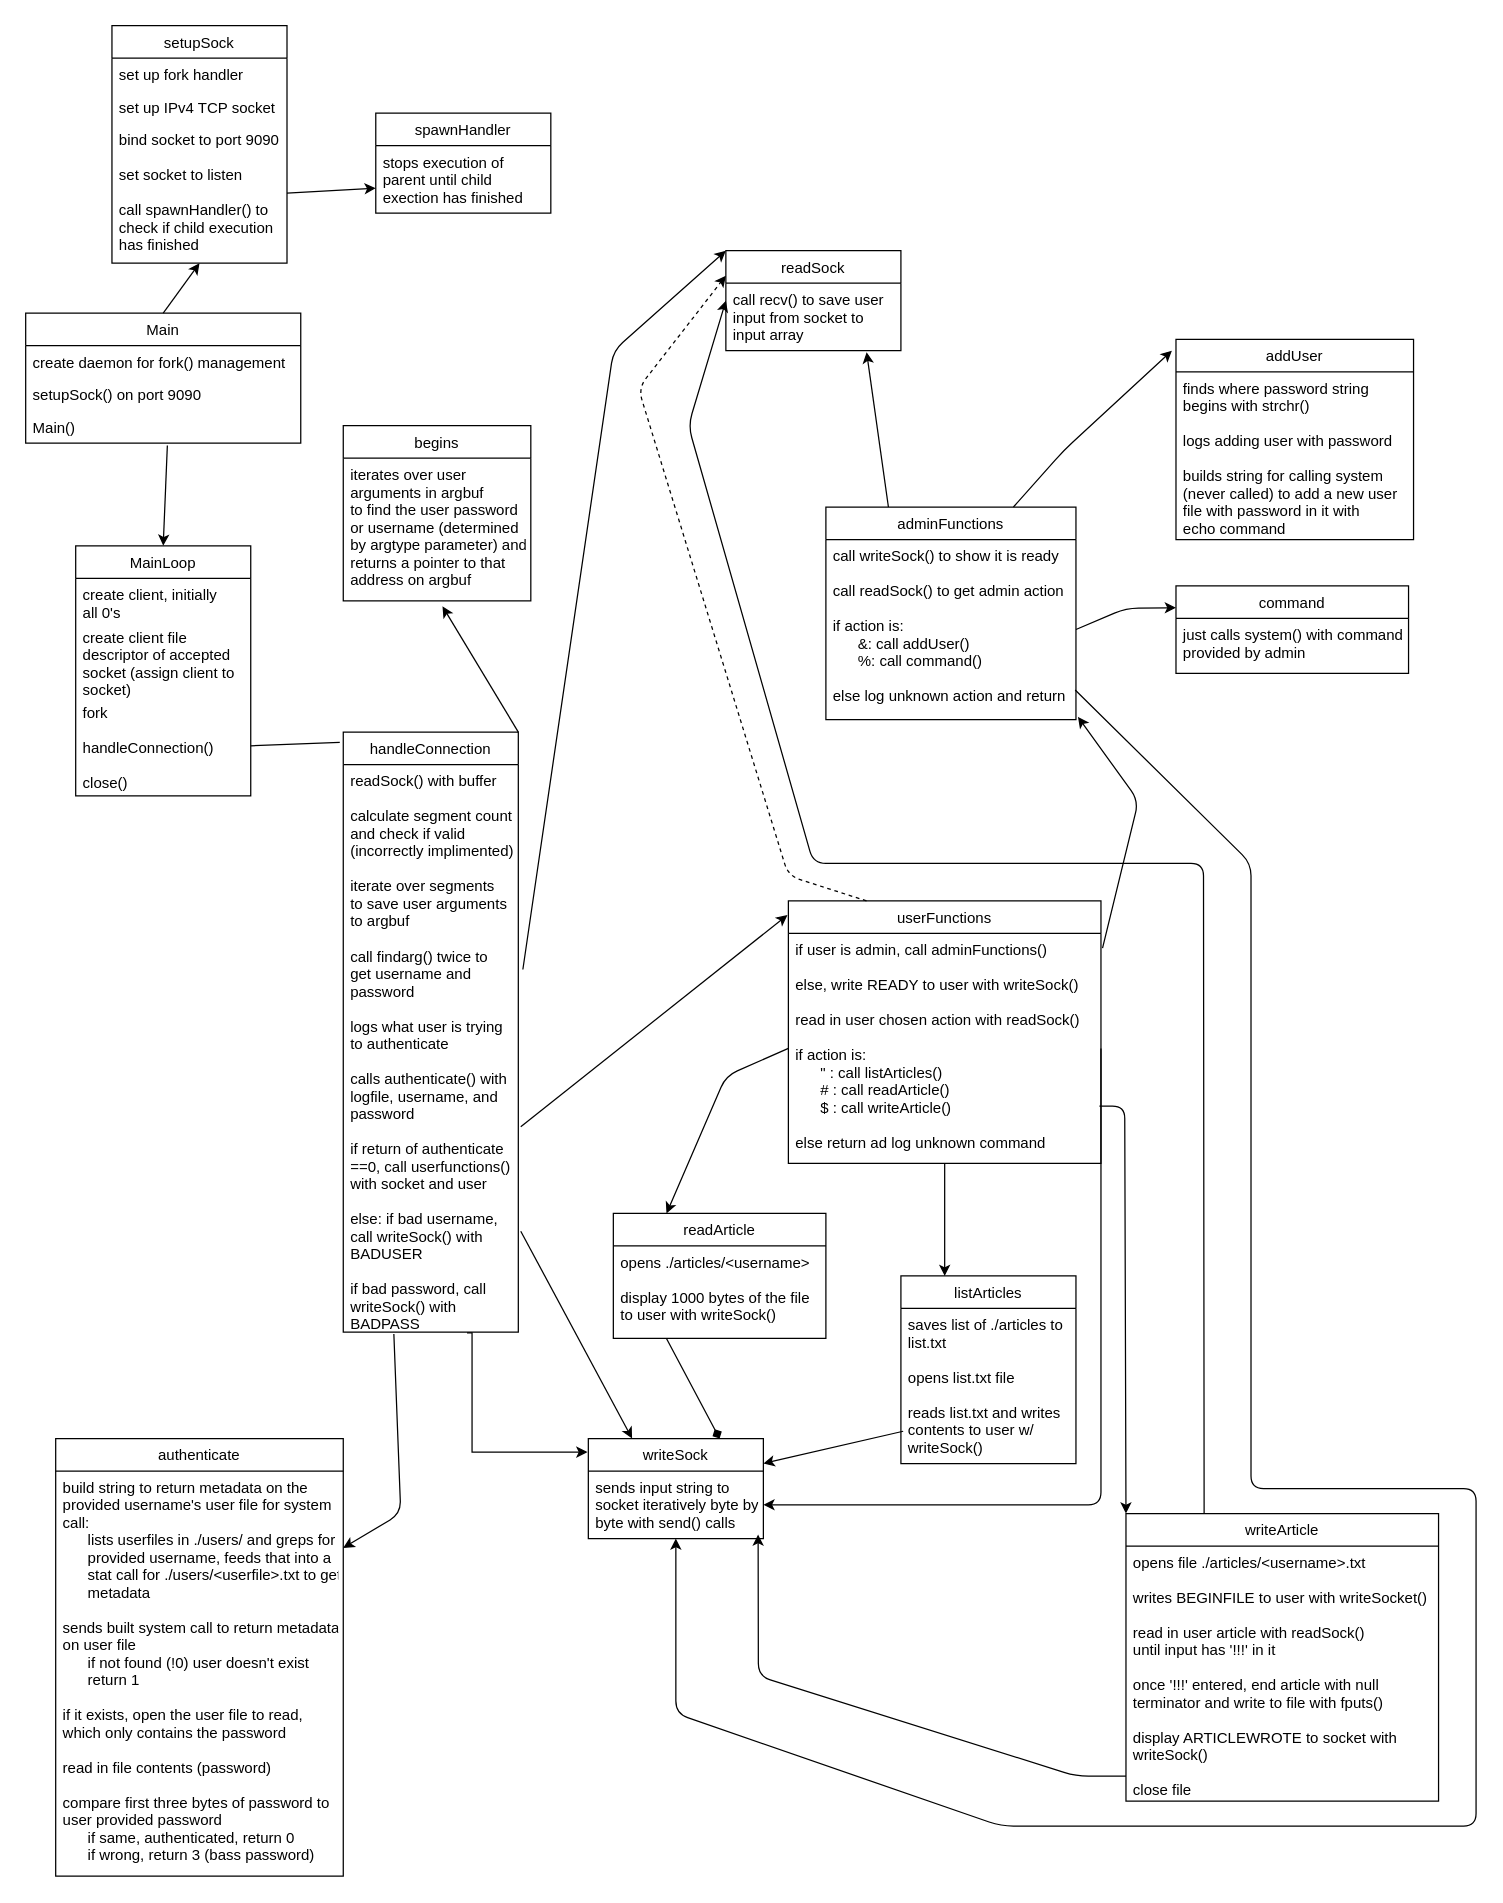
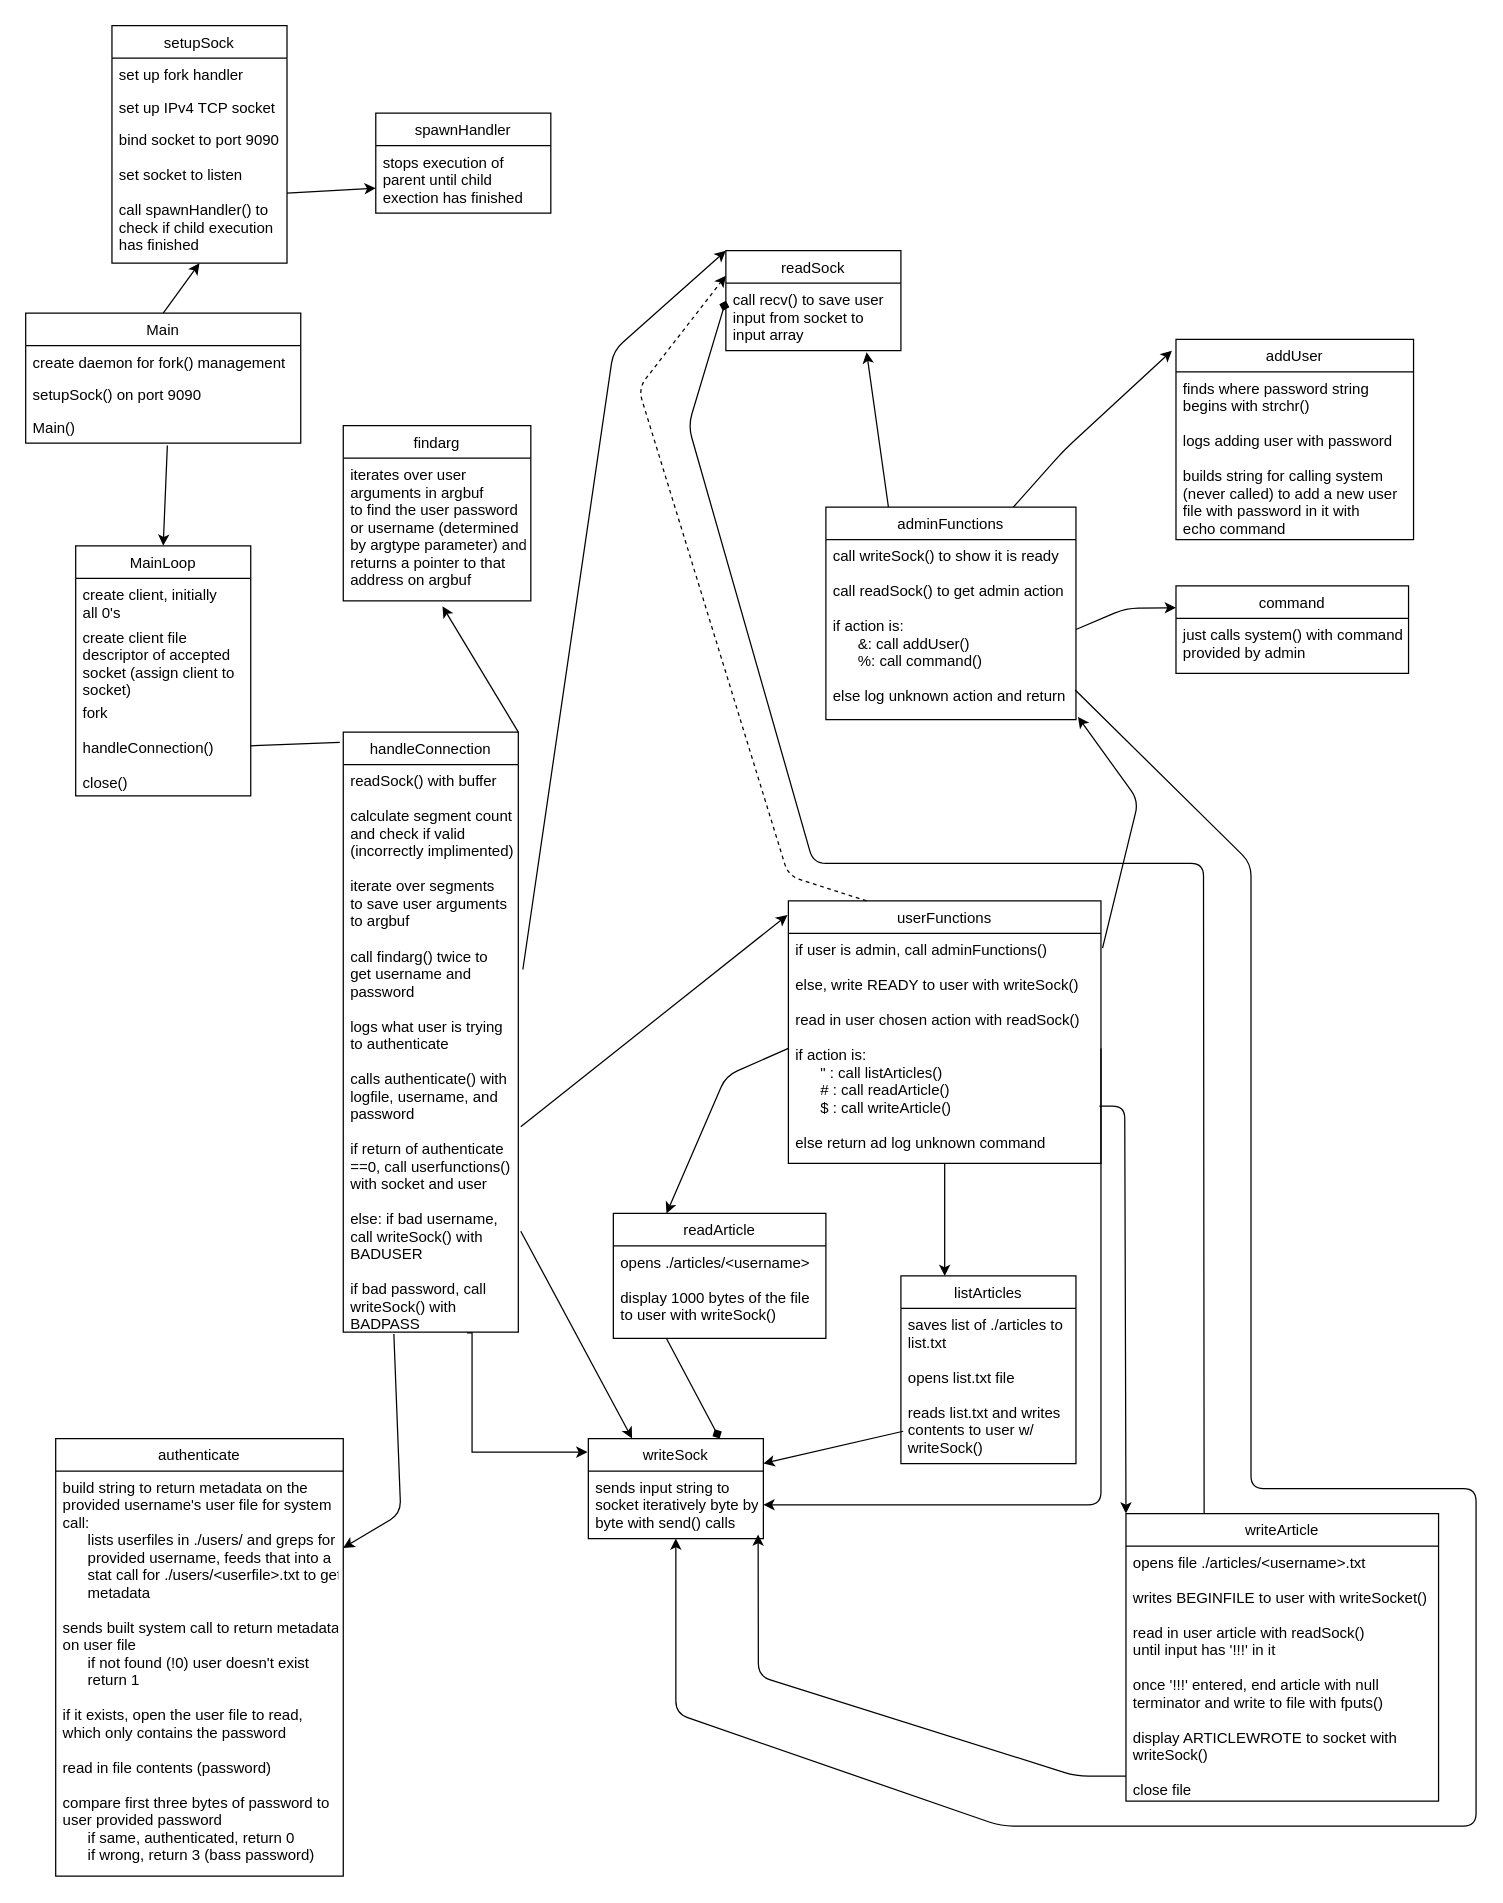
edge "writeArticle" -> "readSock": arrowhead classic -> diamond
node "begins": label "begins" -> "findarg"
